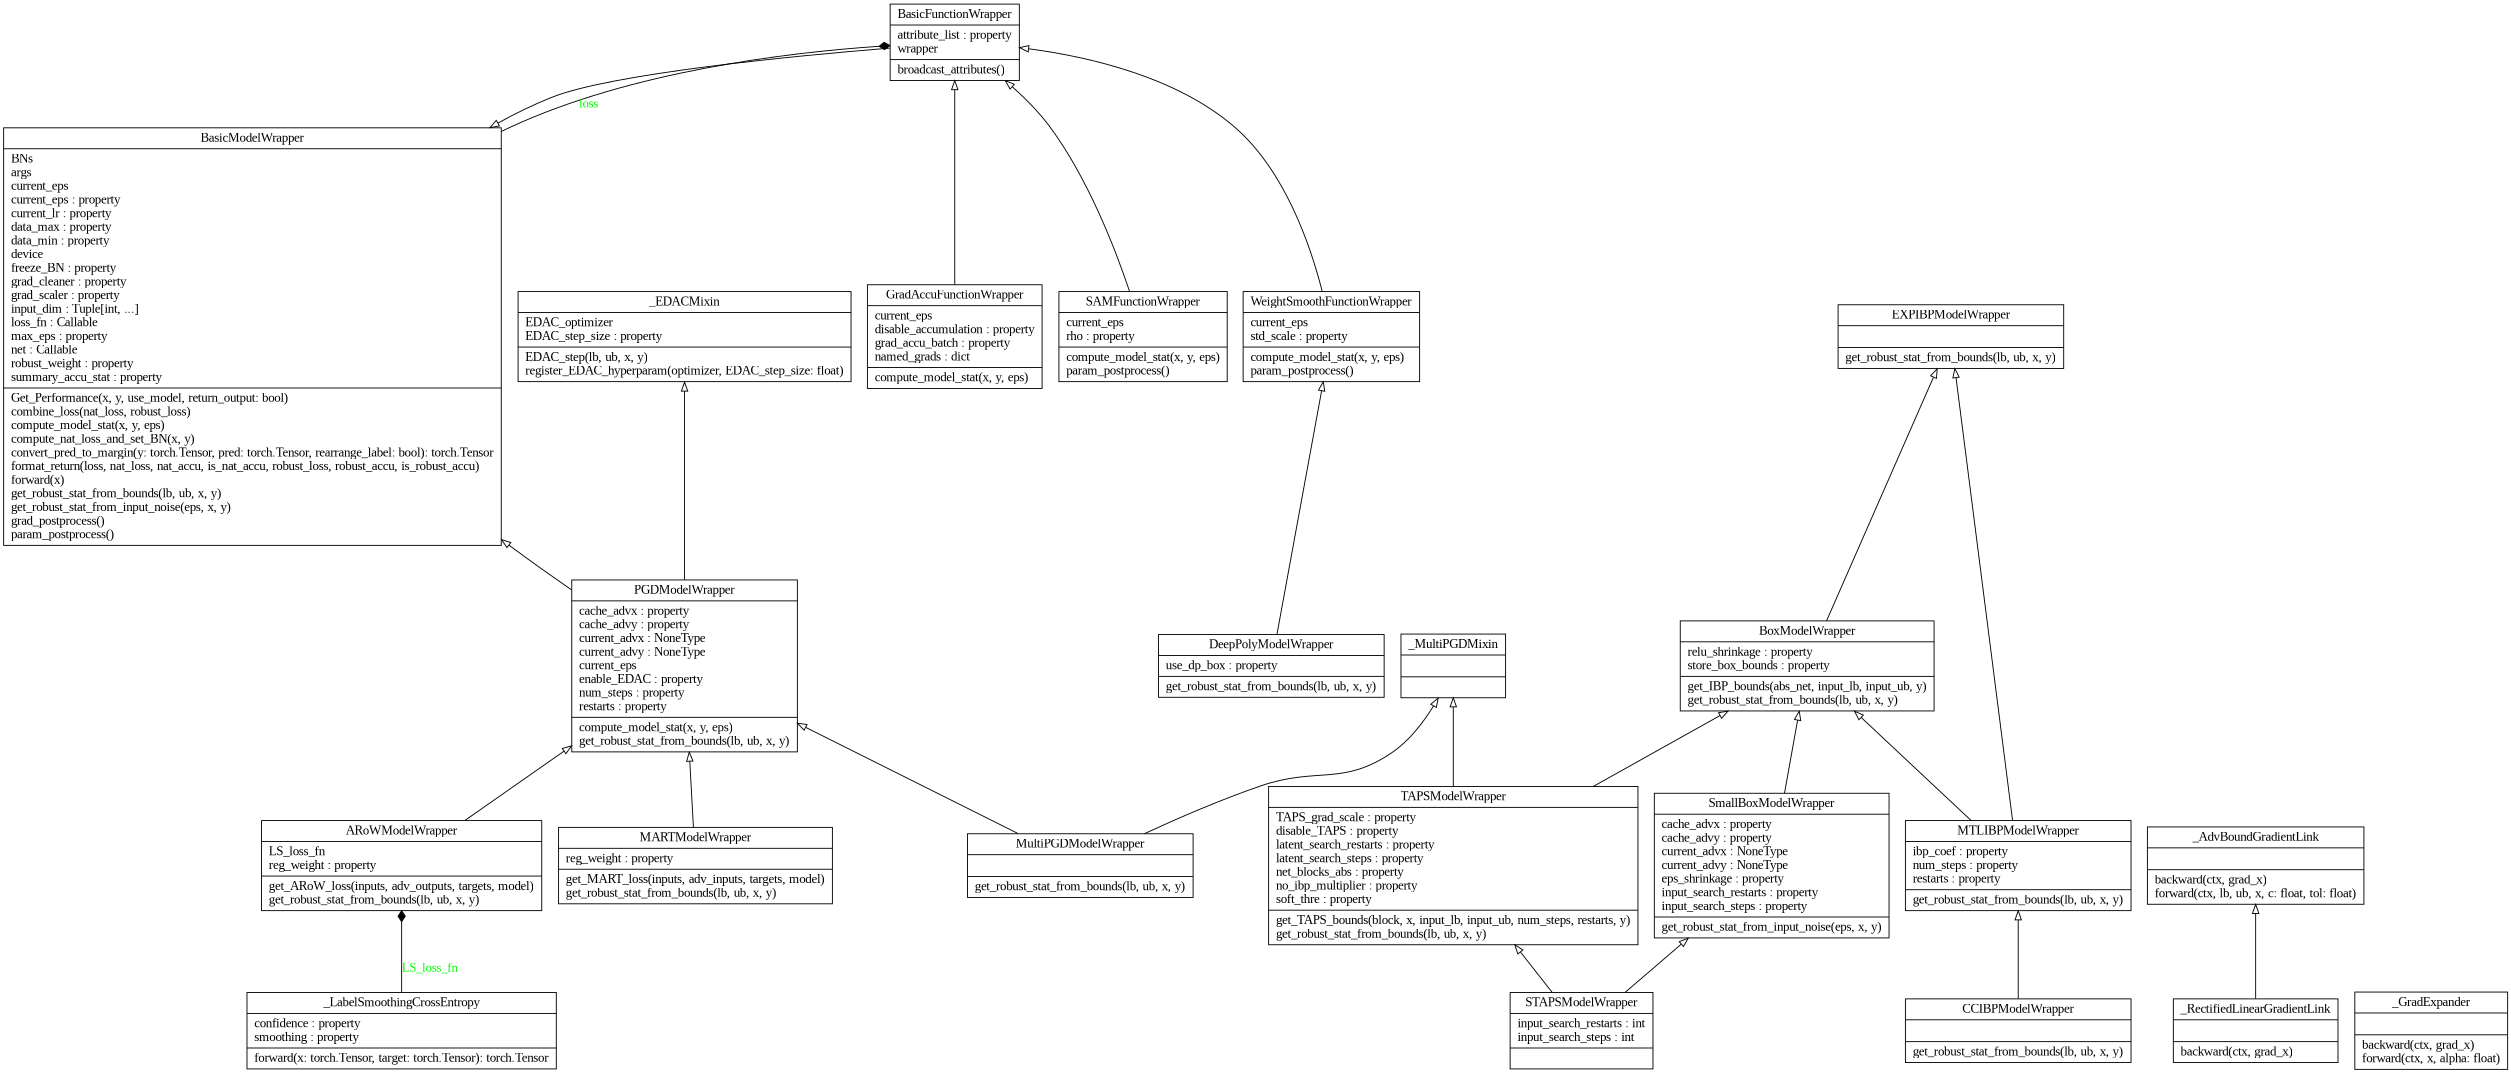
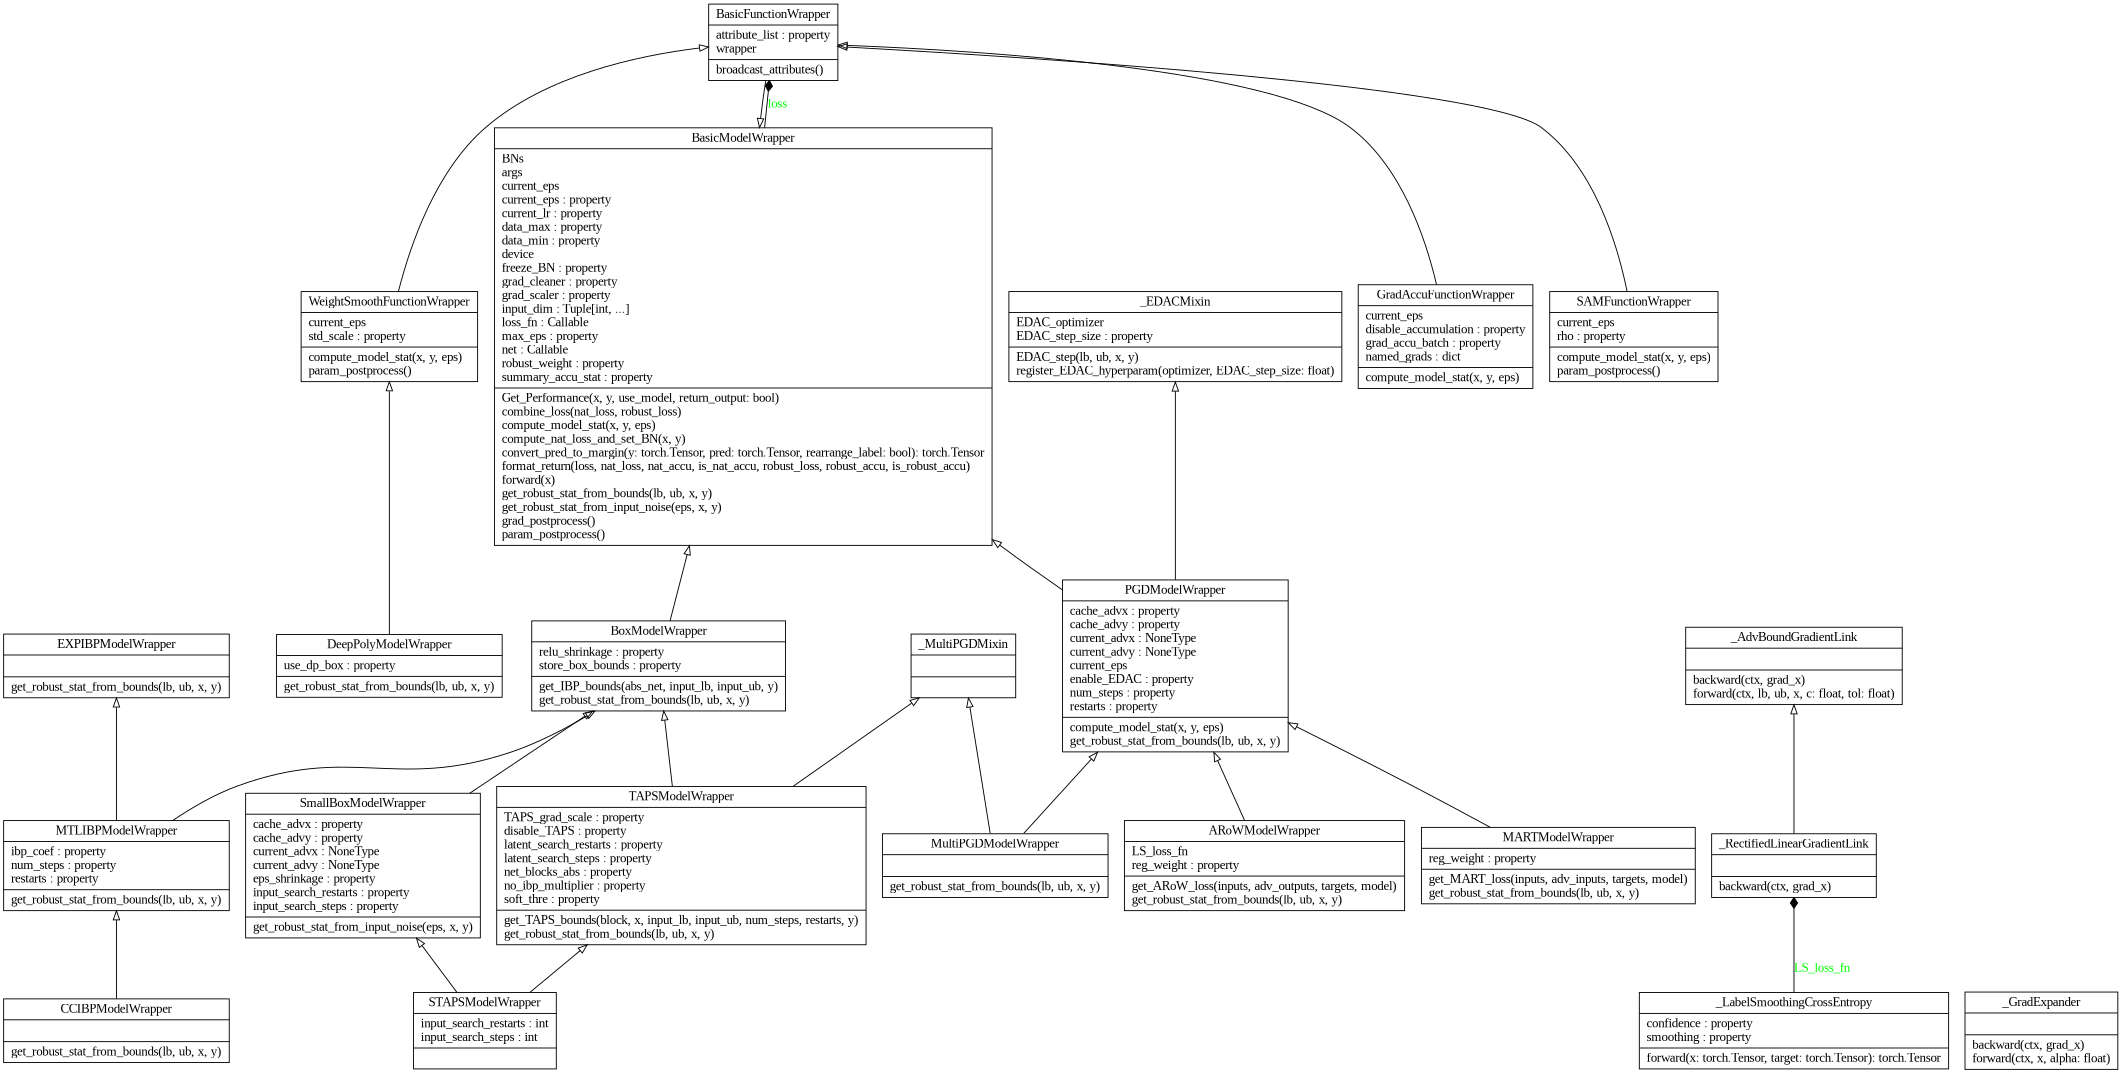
edge "BoxModelWrapper" -> "EXPIBPModelWrapper": now "BoxModelWrapper" -> "BasicModelWrapper"
edge "_LabelSmoothingCrossEntropy" -> "ARoWModelWrapper": now "_LabelSmoothingCrossEntropy" -> "_RectifiedLinearGradientLink"
